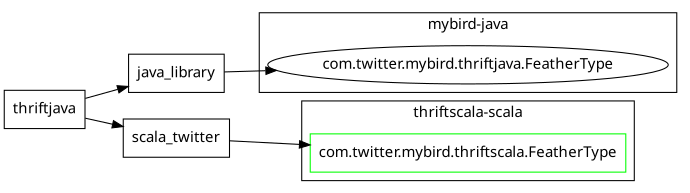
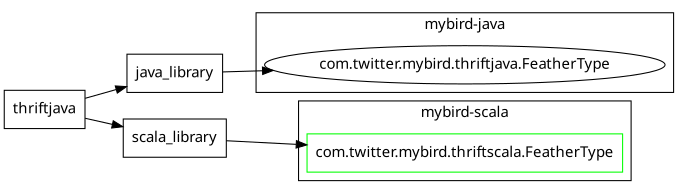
cluster "thriftscala-scala": label "thriftscala-scala" -> "mybird-scala"
node "scala_twitter": label "scala_twitter" -> "scala_library"
